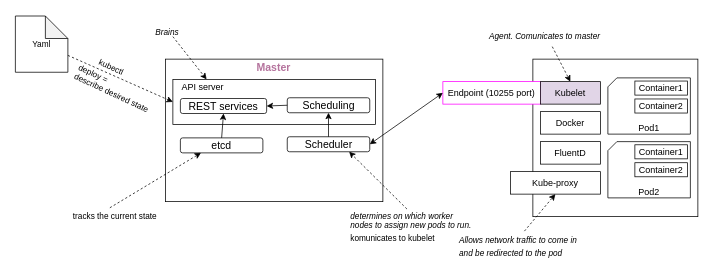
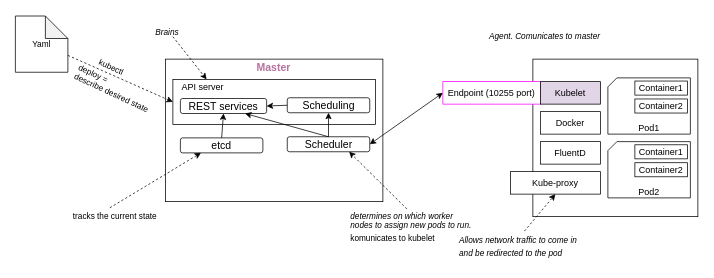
edge "Agent. Comunicates to master" -> "Kubelet": removed
edge "Scheduler" -> "REST services": added
